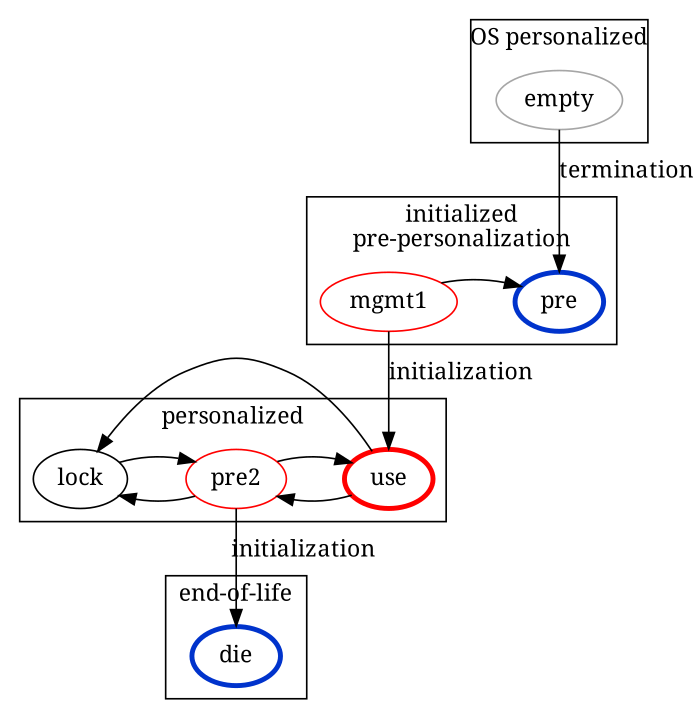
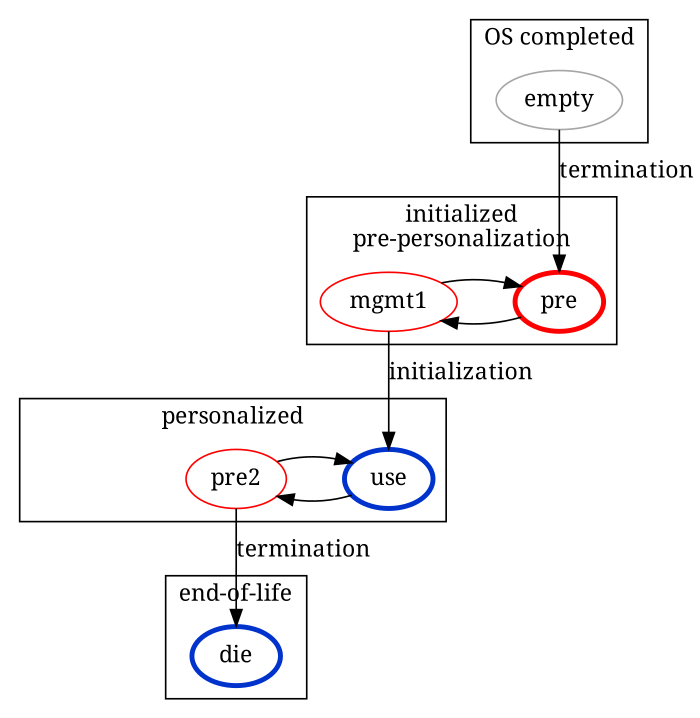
cluster "OS personalized": label "OS personalized" -> "OS completed"
node "pre": color #0033cc -> #ff0000
edge "pre" -> "mgmt1": added
node "lock": removed
node "use": color #ff0000 -> #0033cc
edge "pre2" -> "die": label "initialization" -> "termination"
